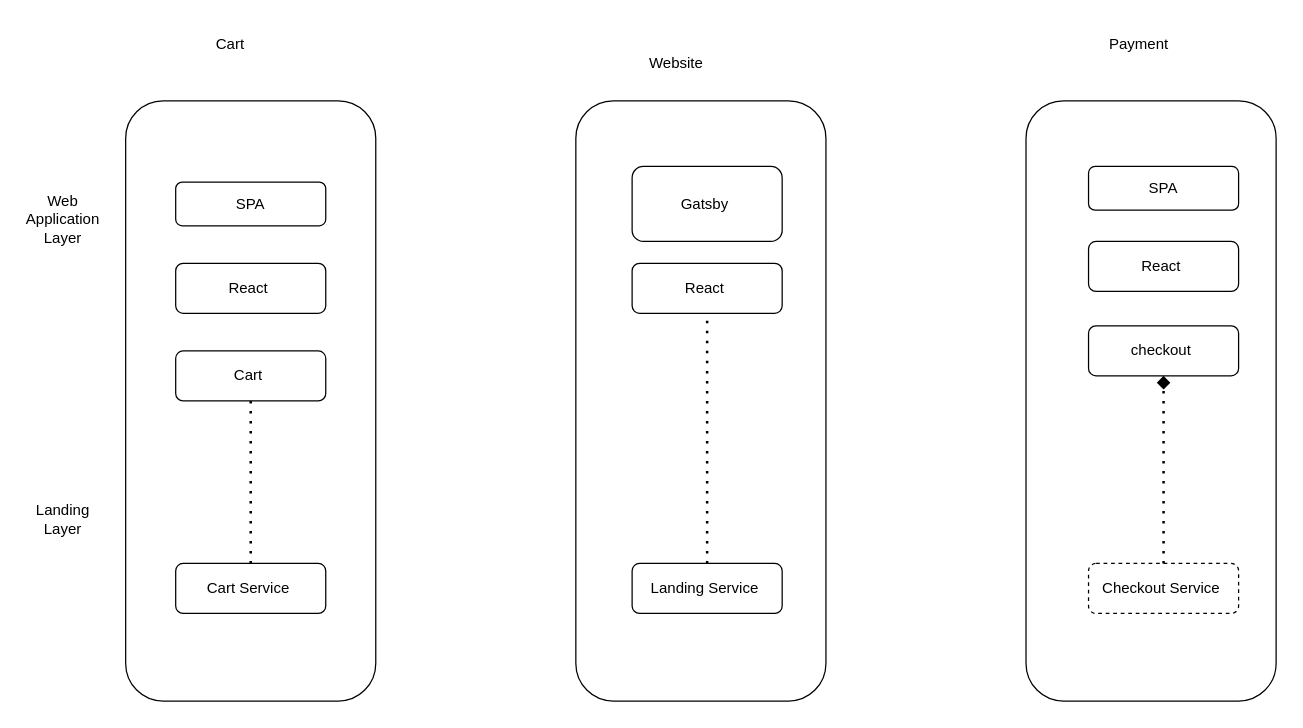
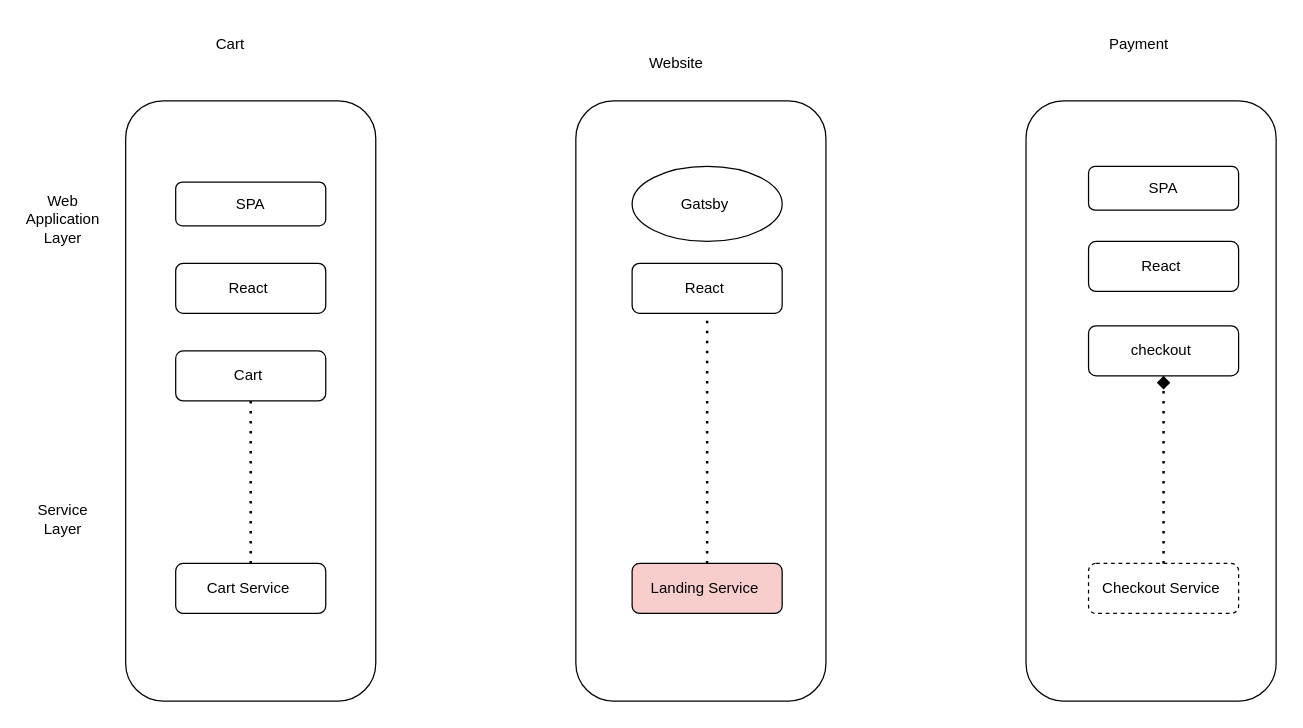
node "Gatsby": shape rounded rectangle -> ellipse
node "Landing Layer": label "Landing Layer" -> "Service Layer"
node "Landing Service": fillcolor #ffffff -> #f8cecc
